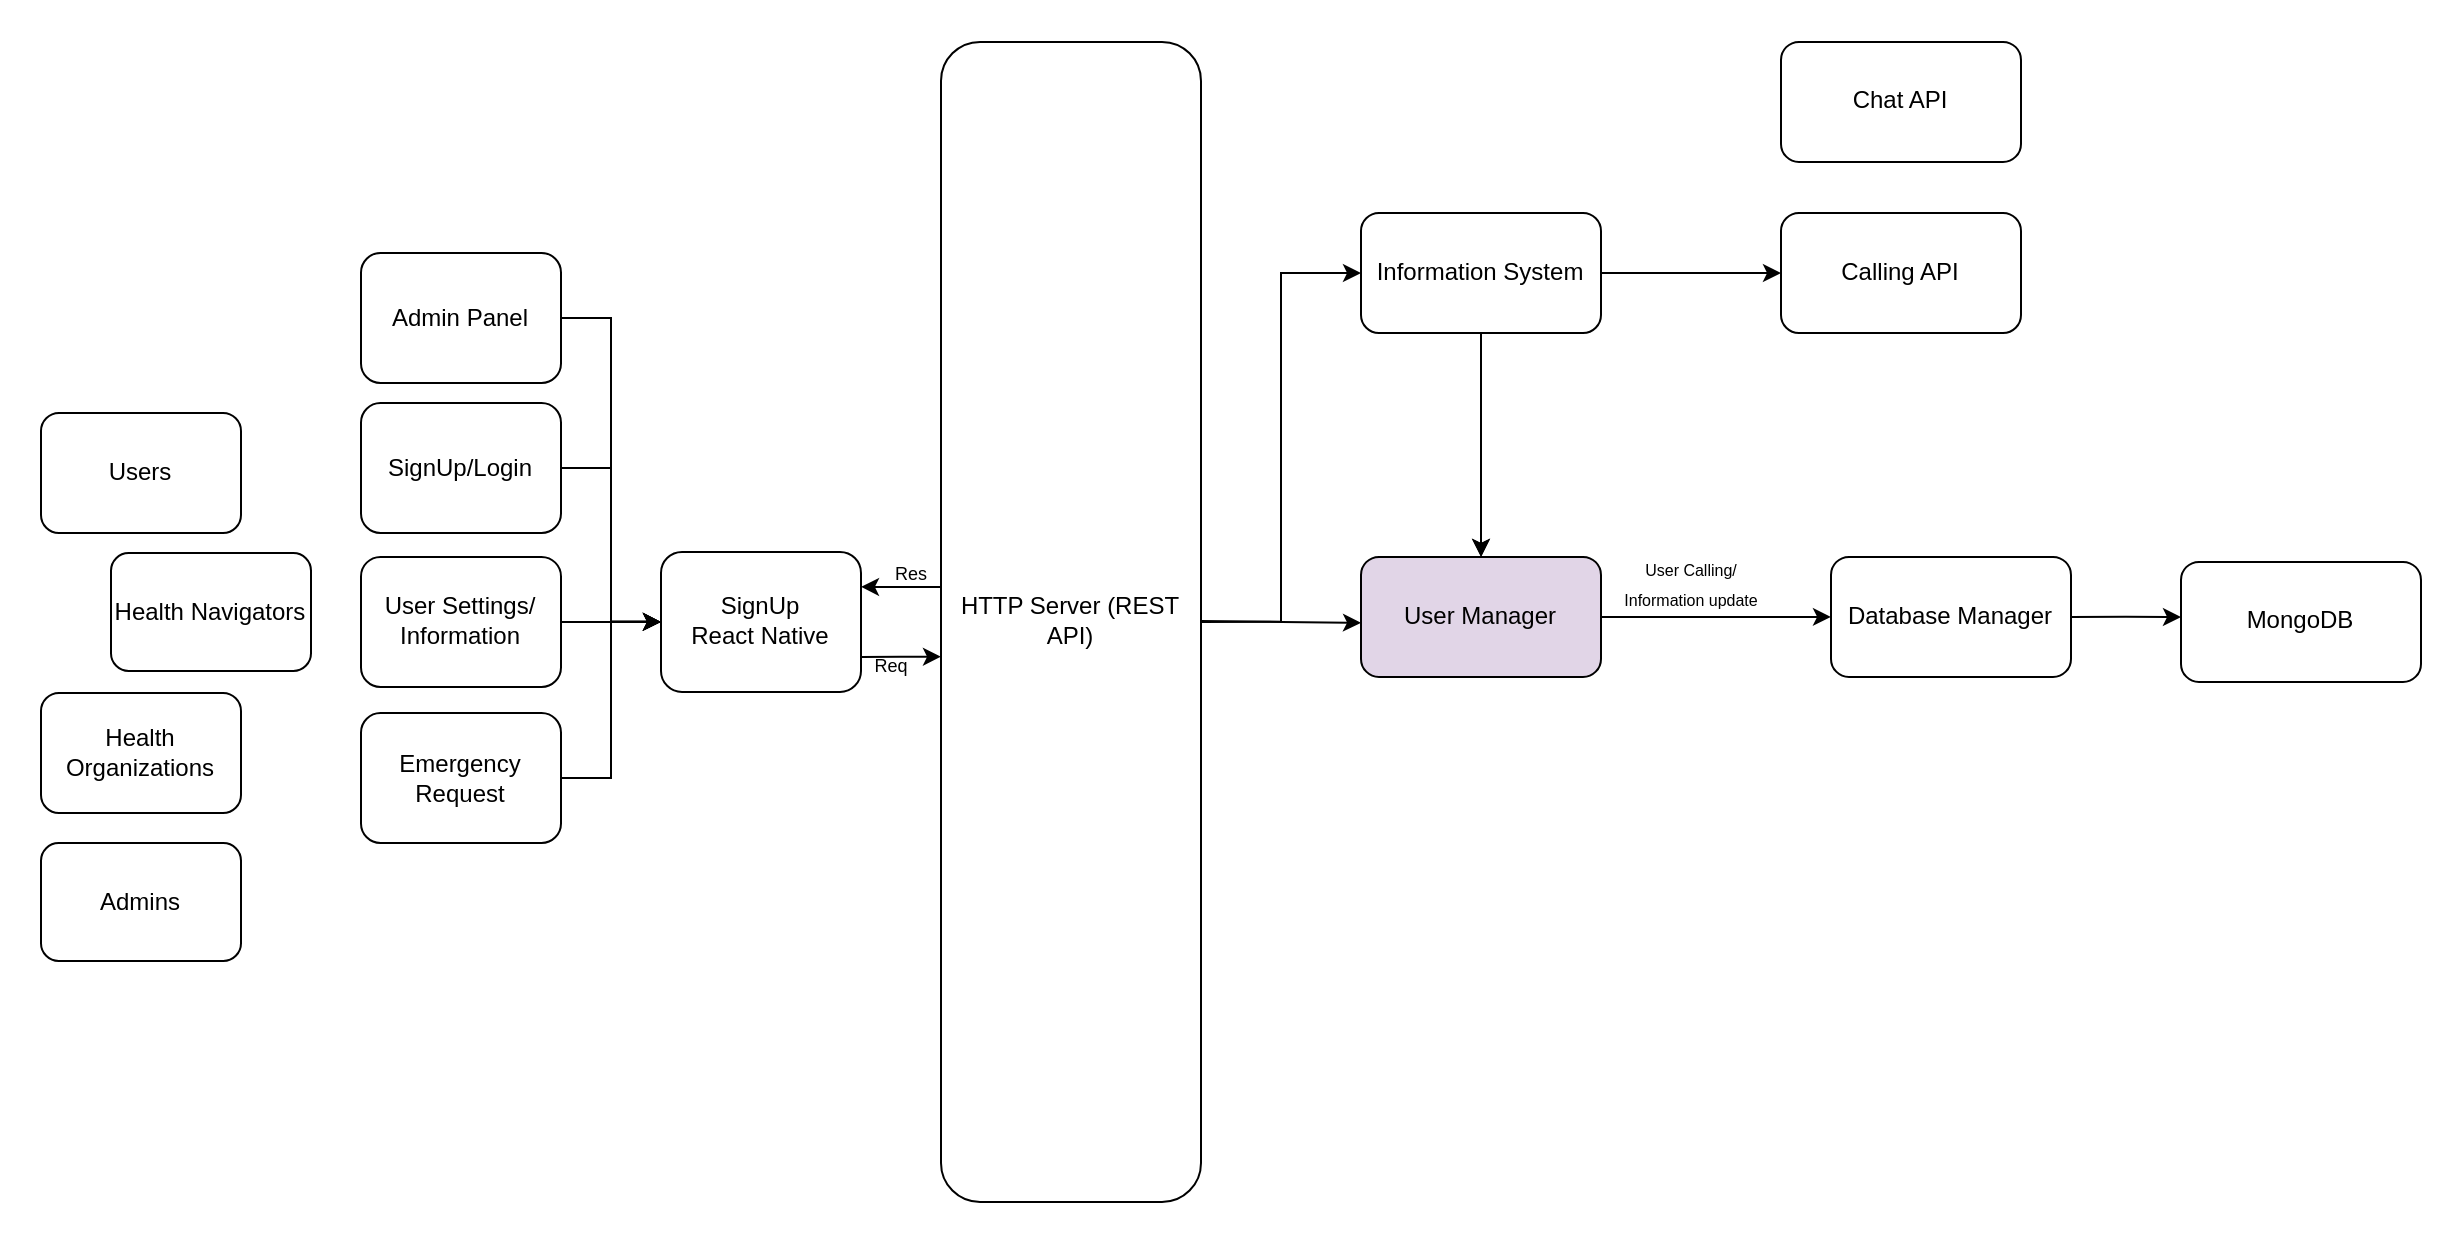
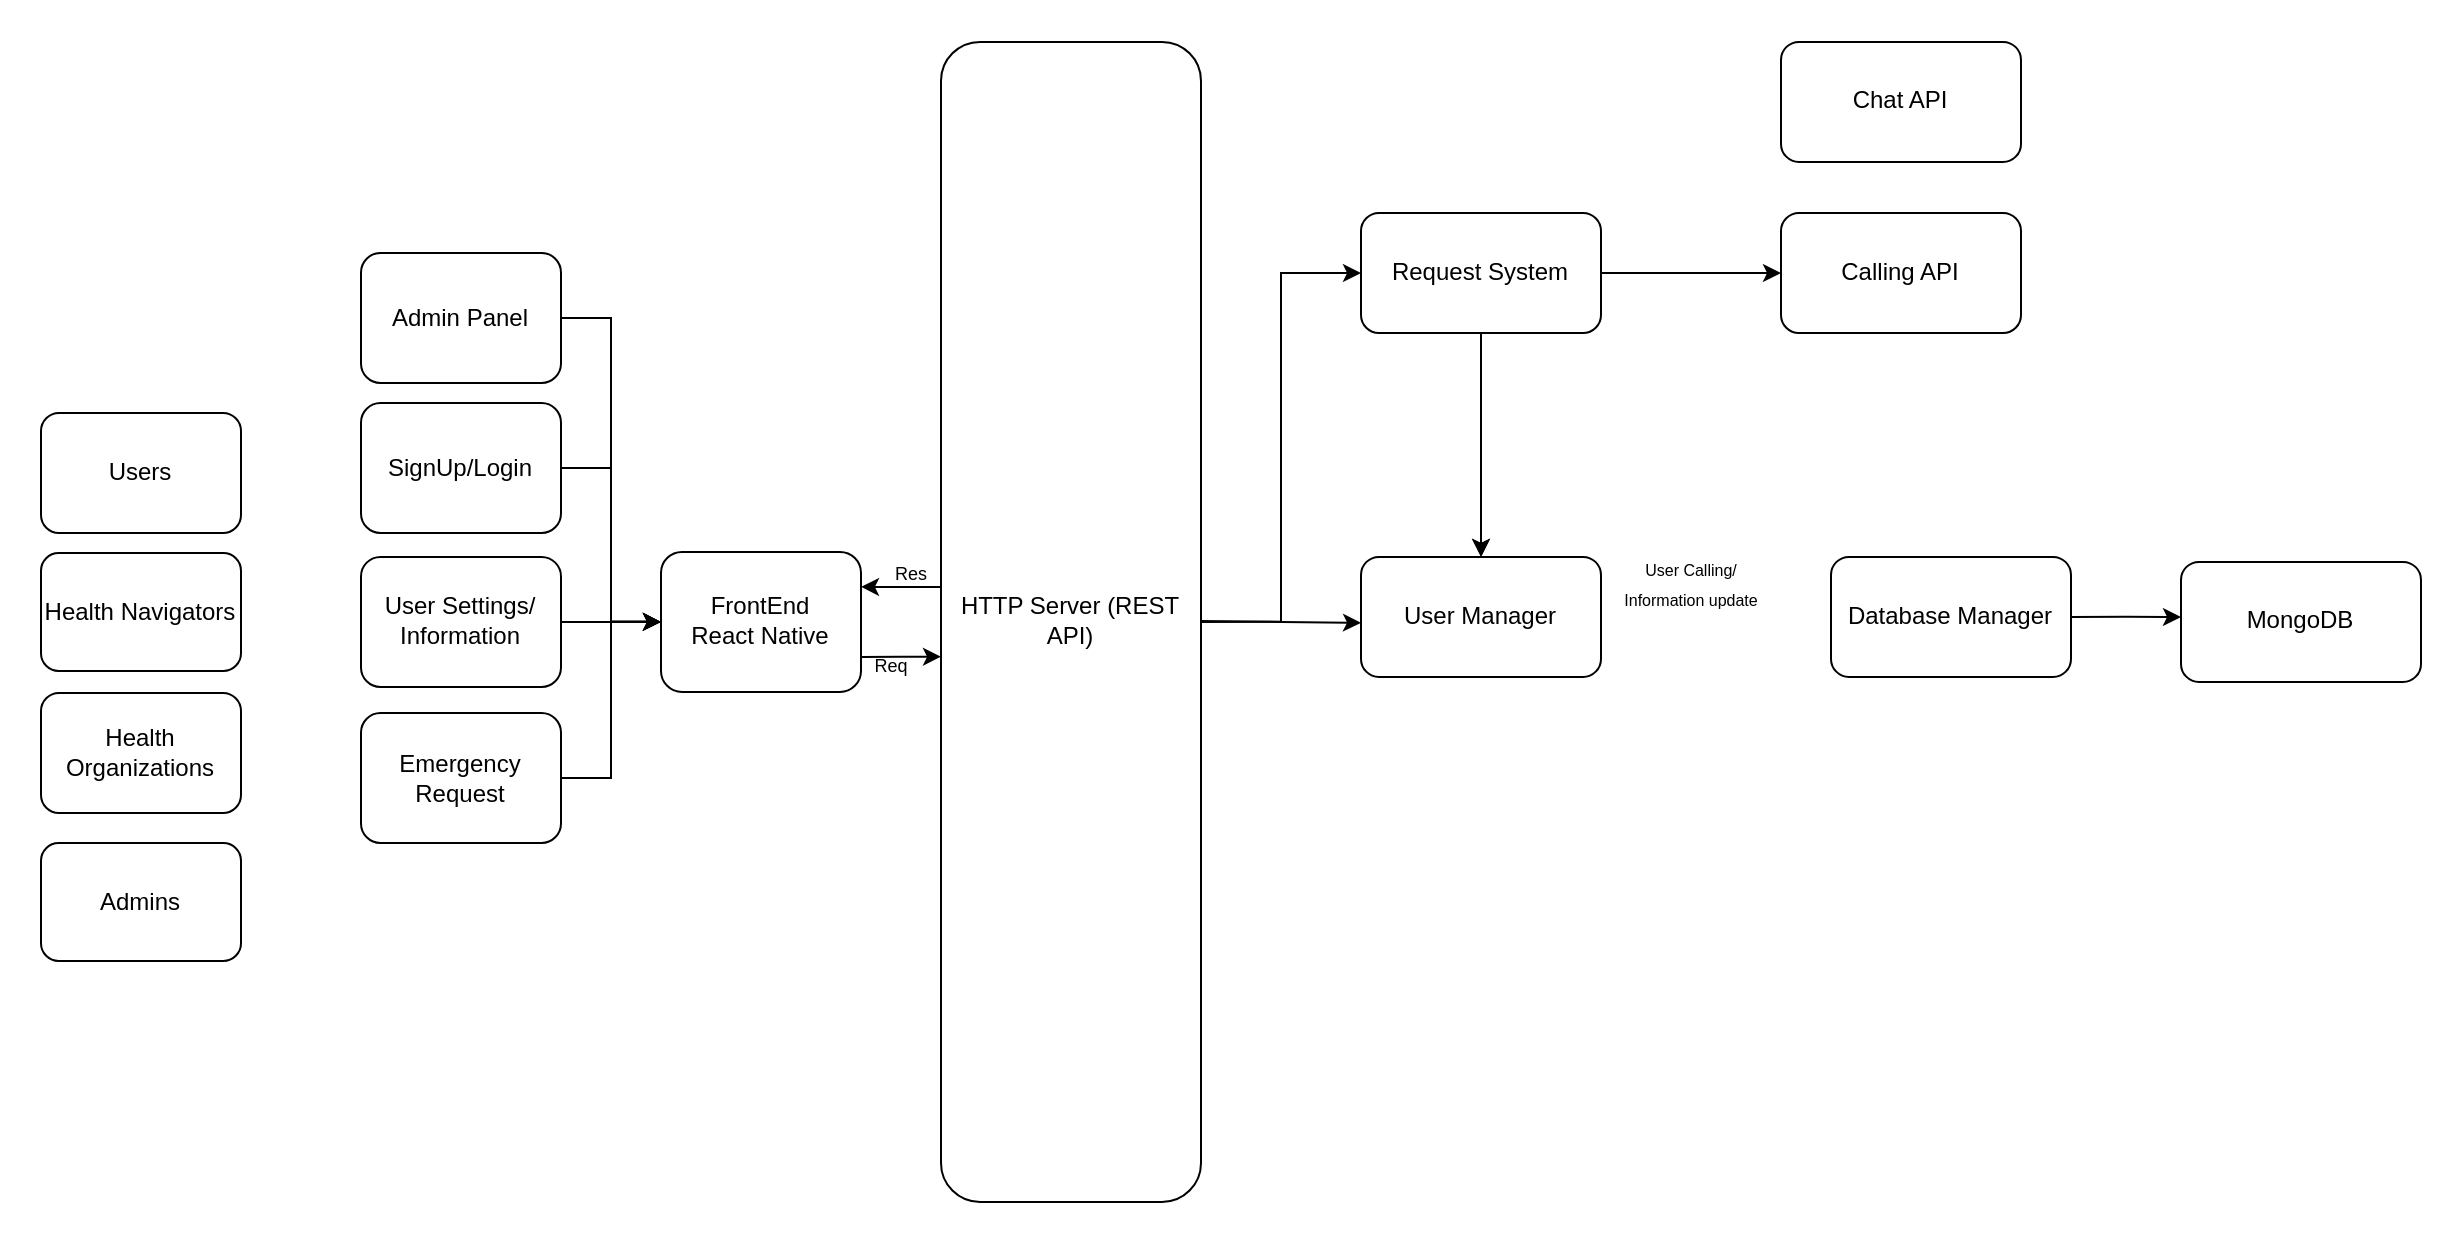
node "Information System": label "Information System" -> "Request System"
node "Health Navigators": moved (211, 612) -> (141, 612)
node "User Manager": fillcolor #e1d5e7 -> #ffffff
edge "User Manager" -> "Database Manager": removed
node "SignUp React Native": label "SignUp React Native" -> "FrontEnd React Native"
